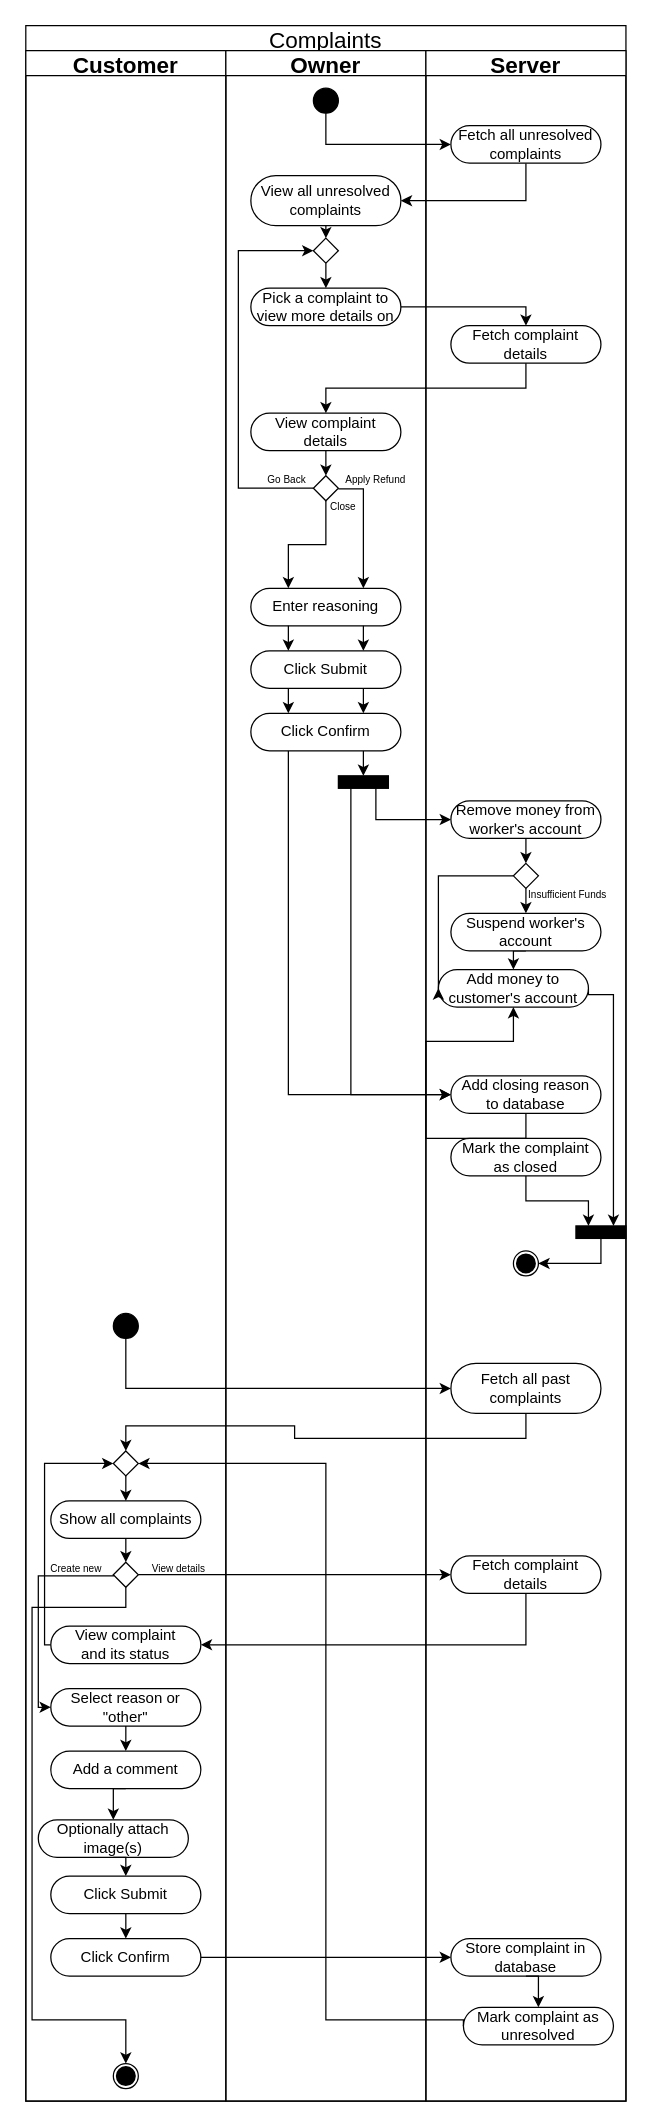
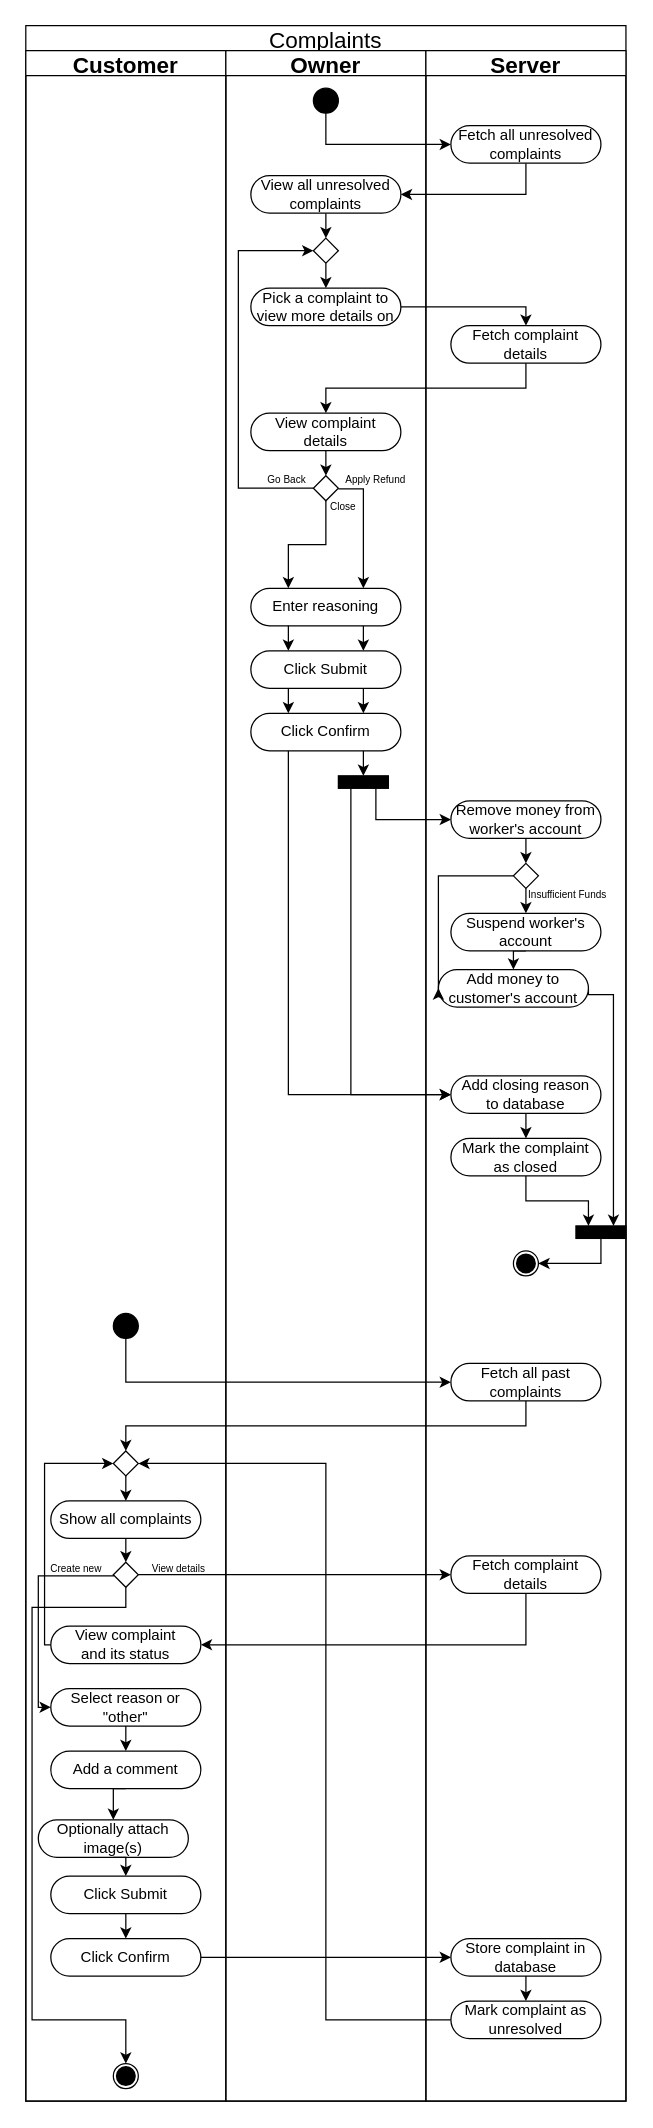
node "View all unresolved complaints": size 150x50 -> 150x38
edge "Add closing reason to database" -> "Add money to customer's account": now "Add closing reason to database" -> "Mark the complaint as closed"
node "Fetch all past complaints": size 150x50 -> 150x38
node "Mark complaint as unresolved": moved (538, 2026) -> (526, 2019)
